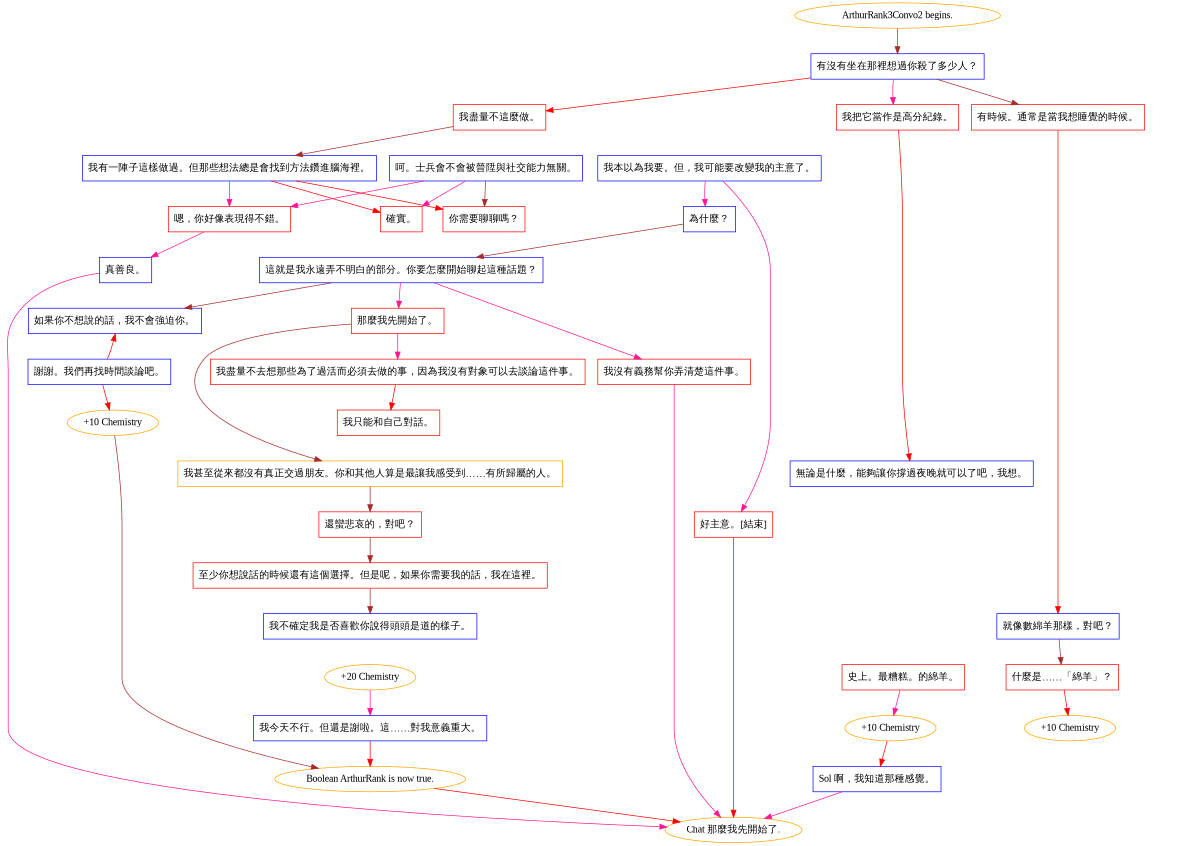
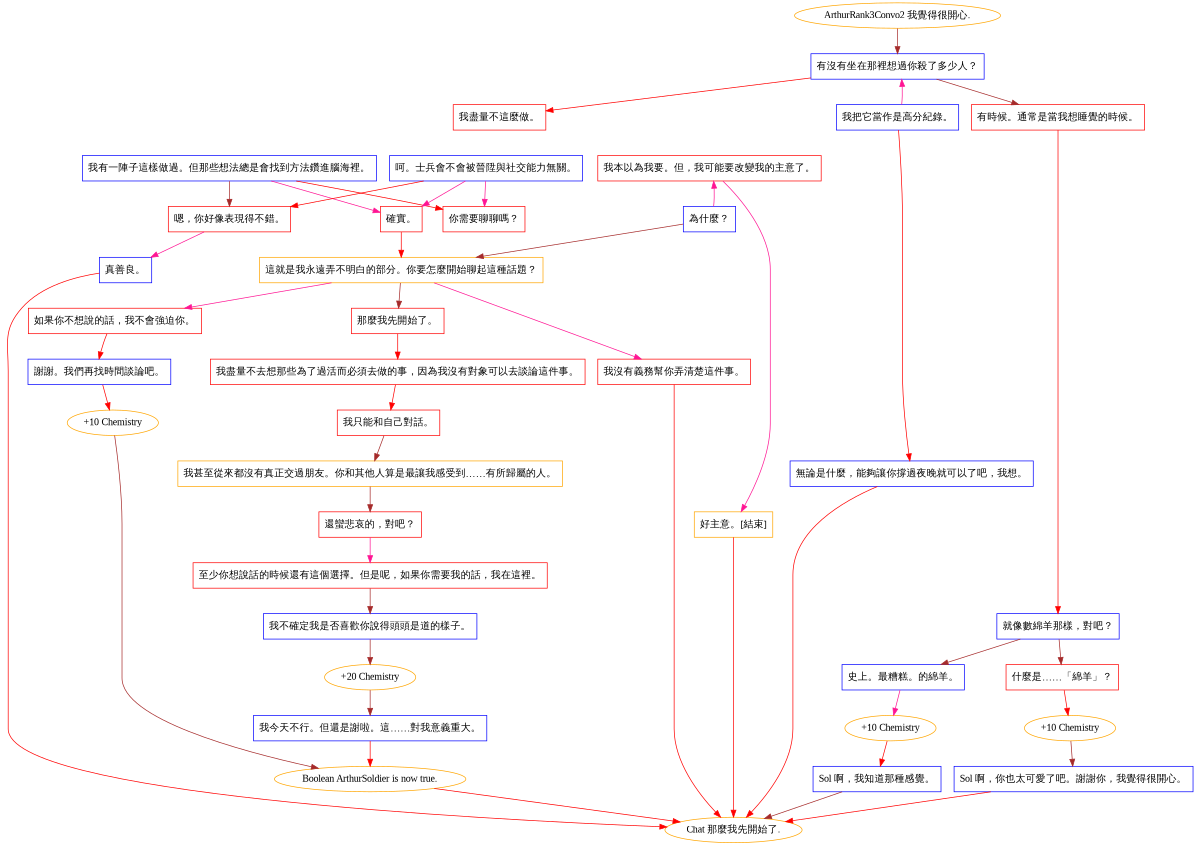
node "ArthurRank3Convo2 begins.": label "ArthurRank3Convo2 begins." -> "ArthurRank3Convo2 我覺得很開心."
edge "有沒有坐在那裡想過你殺了多少人？" -> "我把它當作是高分紀錄。": reversed
node "我把它當作是高分紀錄。": color red -> blue
edge "我盡量不這麼做。" -> "我有一陣子這樣做過。但那些想法總是會找到方法鑽進腦海裡。": removed
node "我本以為我要。但，我可能要改變我的主意了。": color blue -> red
edge "我有一陣子這樣做過。但那些想法總是會找到方法鑽進腦海裡。" -> "嗯，你好像表現得不錯。": color deeppink -> brown
edge "呵。士兵會不會被晉陞與社交能力無關。" -> "你需要聊聊嗎？": color brown -> deeppink
edge "我本以為我要。但，我可能要改變我的主意了。" -> "為什麼？": reversed
edge "呵。士兵會不會被晉陞與社交能力無關。" -> "嗯，你好像表現得不錯。": color deeppink -> red
edge "我有一陣子這樣做過。但那些想法總是會找到方法鑽進腦海裡。" -> "確實。": color red -> deeppink
edge "確實。" -> "這就是我永遠弄不明白的部分。你要怎麼開始聊起這種話題？": added
node "這就是我永遠弄不明白的部分。你要怎麼開始聊起這種話題？": color blue -> orange
edge "這就是我永遠弄不明白的部分。你要怎麼開始聊起這種話題？" -> "那麼我先開始了。": color deeppink -> brown
edge "這就是我永遠弄不明白的部分。你要怎麼開始聊起這種話題？" -> "如果你不想說的話，我不會強迫你。": color brown -> deeppink
node "如果你不想說的話，我不會強迫你。": color blue -> red
edge "那麼我先開始了。" -> "我盡量不去想那些為了過活而必須去做的事，因為我沒有對象可以去談論這件事。": color deeppink -> red
edge "謝謝。我們再找時間談論吧。" -> "如果你不想說的話，我不會強迫你。": reversed
edge "那麼我先開始了。" -> "我甚至從來都沒有真正交過朋友。你和其他人算是最讓我感受到……有所歸屬的人。": now "我只能和自己對話。" -> "我甚至從來都沒有真正交過朋友。你和其他人算是最讓我感受到……有所歸屬的人。"
node "好主意。[結束]": color red -> orange
edge "還蠻悲哀的，對吧？" -> "至少你想說話的時候還有這個選擇。但是呢，如果你需要我的話，我在這裡。": color brown -> deeppink
edge "我沒有義務幫你弄清楚這件事。" -> "Chat 那麼我先開始了.": color deeppink -> red
edge "無論是什麼，能夠讓你撐過夜晚就可以了吧，我想。" -> "Chat 那麼我先開始了.": added
edge "我不確定我是否喜歡你說得頭頭是道的樣子。" -> "+20 Chemistry": added
edge "就像數綿羊那樣，對吧？" -> "史上。最糟糕。的綿羊。": added
node "史上。最糟糕。的綿羊。": color red -> blue
edge "+20 Chemistry" -> "我今天不行。但還是謝啦。這……對我意義重大。": color deeppink -> brown
edge "真善良。" -> "Chat 那麼我先開始了.": color deeppink -> red
node "Boolean ArthurRank is now true.": label "Boolean ArthurRank is now true." -> "Boolean ArthurSoldier is now true."
node "Sol 啊，你也太可愛了吧。謝謝你，我覺得很開心。": added
edge "Sol 啊，我知道那種感覺。" -> "Chat 那麼我先開始了.": color deeppink -> brown
